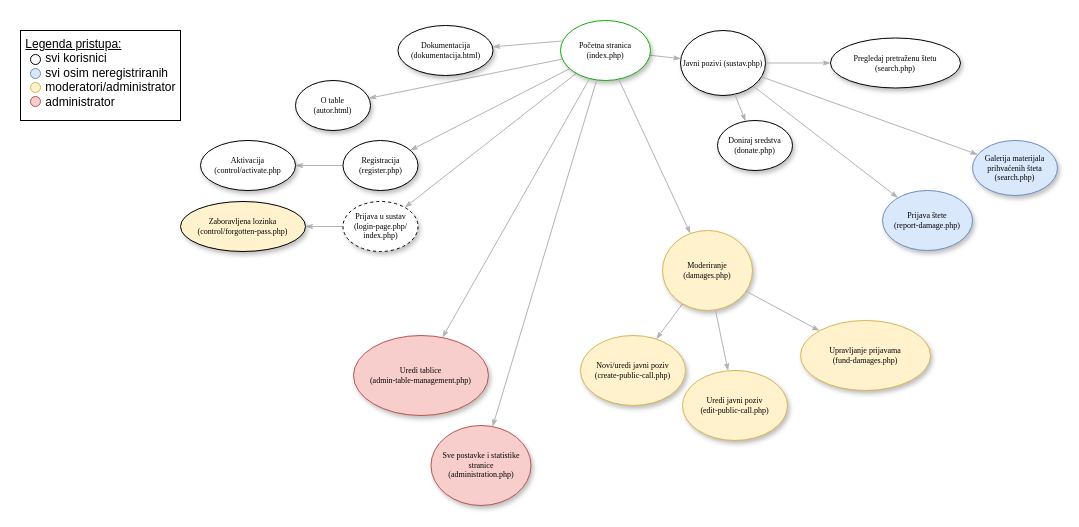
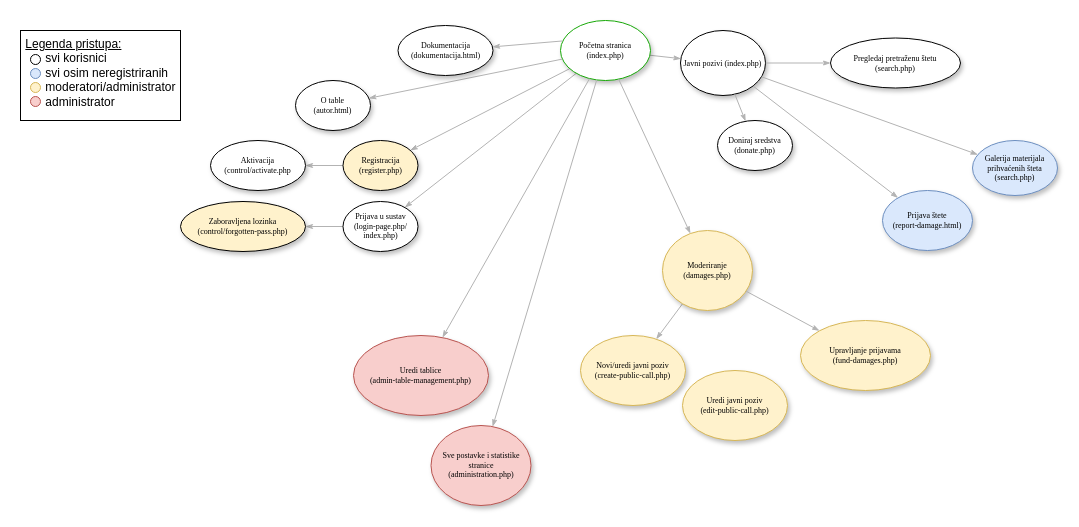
node "Javni pozivi (sustav.php)": label "Javni pozivi (sustav.php)" -> "Javni pozivi (index.php)"
node "Aktivacija (control/activate.php": moved (248, 166) -> (258, 166)
node "Registracija (register.php)": fillcolor #ffffff -> #fff2cc
node "Prijava štete (report-damage.php)": label "Prijava štete (report-damage.php)" -> "Prijava štete (report-damage.html)"
node "Prijava u sustav (login-page.php/ index.php)": style dashed -> solid
edge "Moderiranje (damages.php)" -> "Uredi javni poziv (edit-public-call.php)": removed
